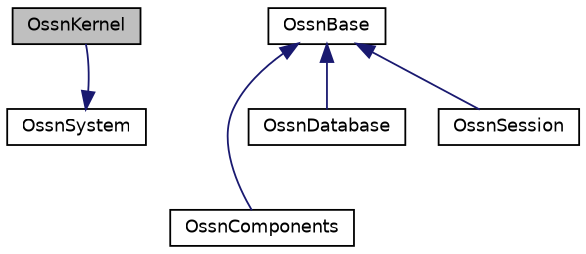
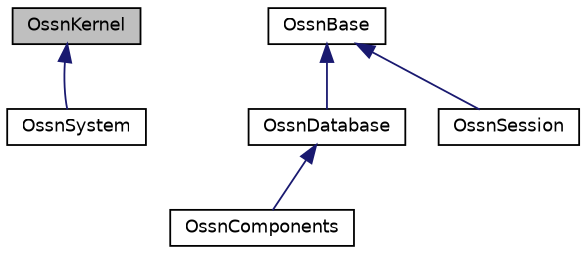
edge "OssnKernel" -> "OssnSystem": reversed
edge "OssnComponents" -> "OssnBase": now "OssnComponents" -> "OssnDatabase"
